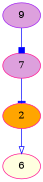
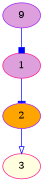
node "7": label "7" -> "1"
node "2": color deeppink -> purple
node "6": label "6" -> "3"
